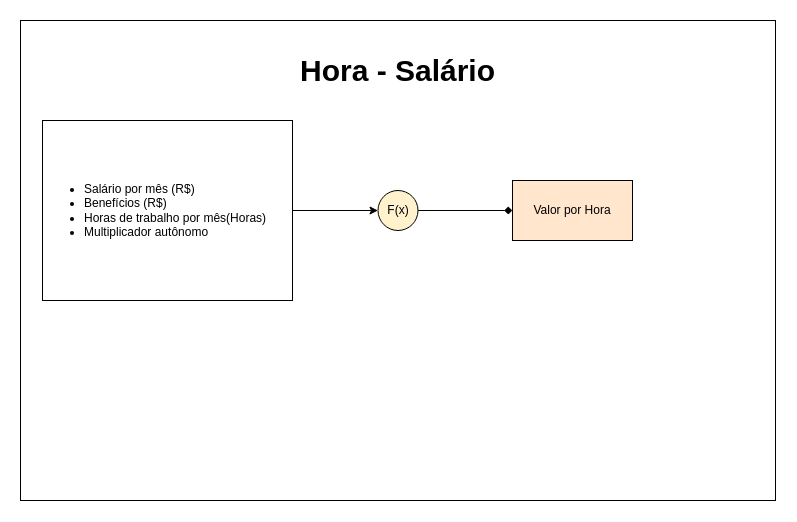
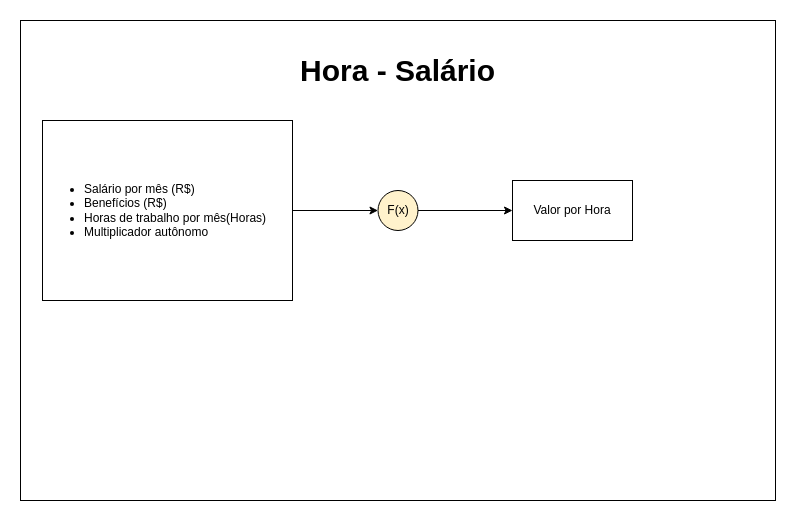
edge "F(x)" -> "Valor por Hora": arrowhead diamond -> classic
node "Valor por Hora": fillcolor #ffe6cc -> #ffffff
